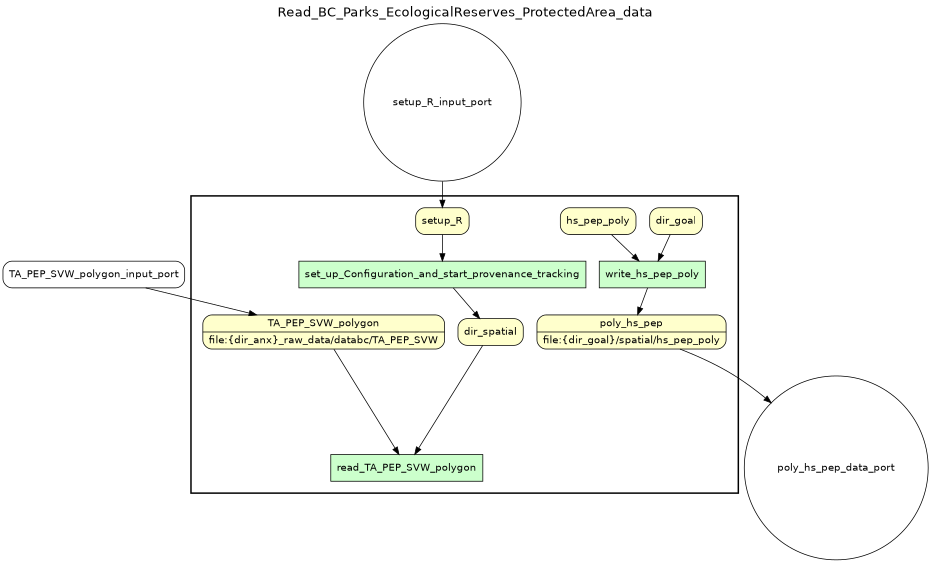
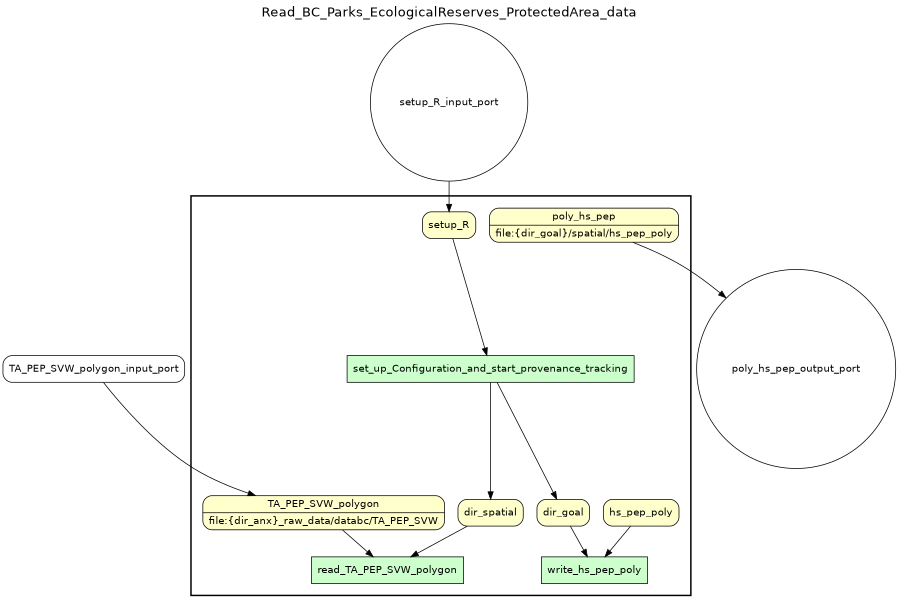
edge "write_hs_pep_poly" -> "poly_hs_pep": removed
edge "set_up_Configuration_and_start_provenance_tracking" -> "dir_goal": added
node "poly_hs_pep_data_port": label "poly_hs_pep_data_port" -> "poly_hs_pep_output_port"
